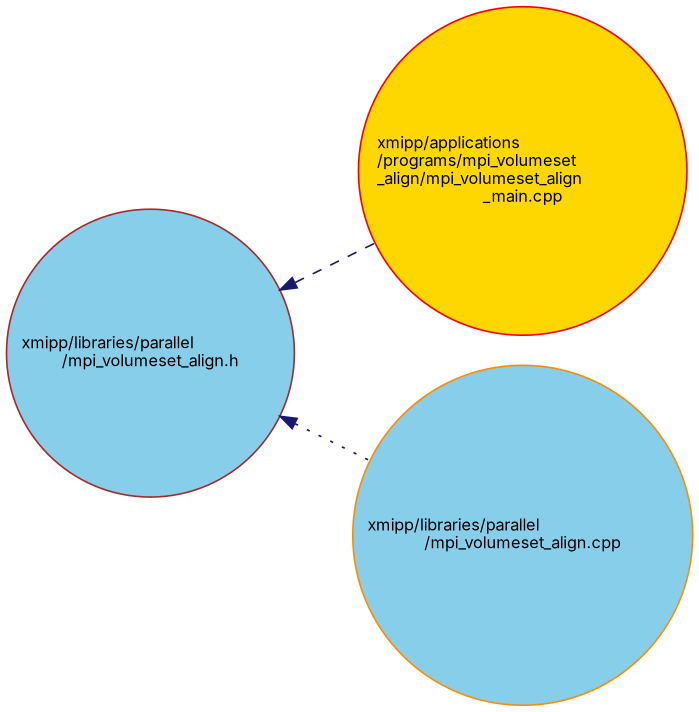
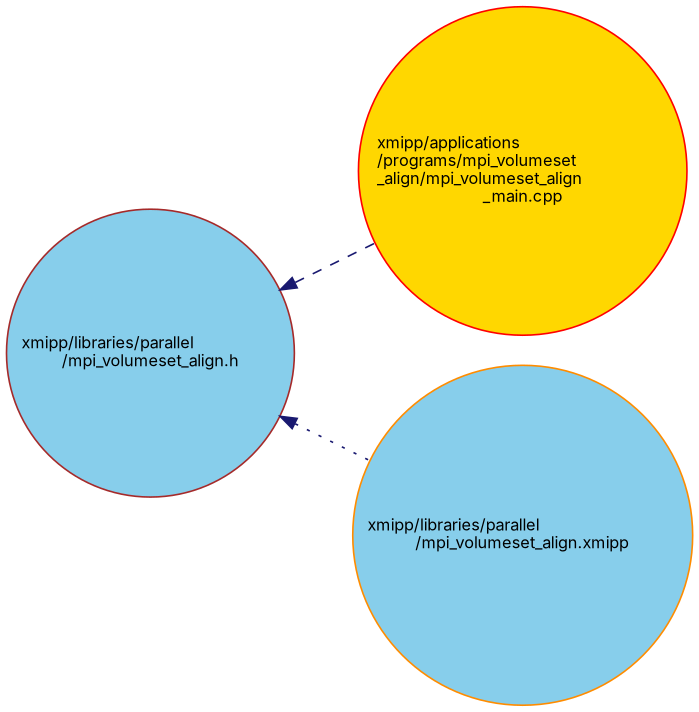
node "xmipp/libraries/parallel /mpi_volumeset_align.cpp": label "xmipp/libraries/parallel /mpi_volumeset_align.cpp" -> "xmipp/libraries/parallel /mpi_volumeset_align.xmipp"
